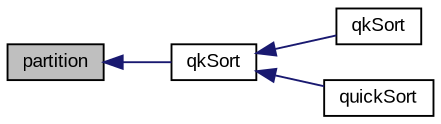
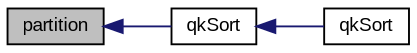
node "quickSort": removed
